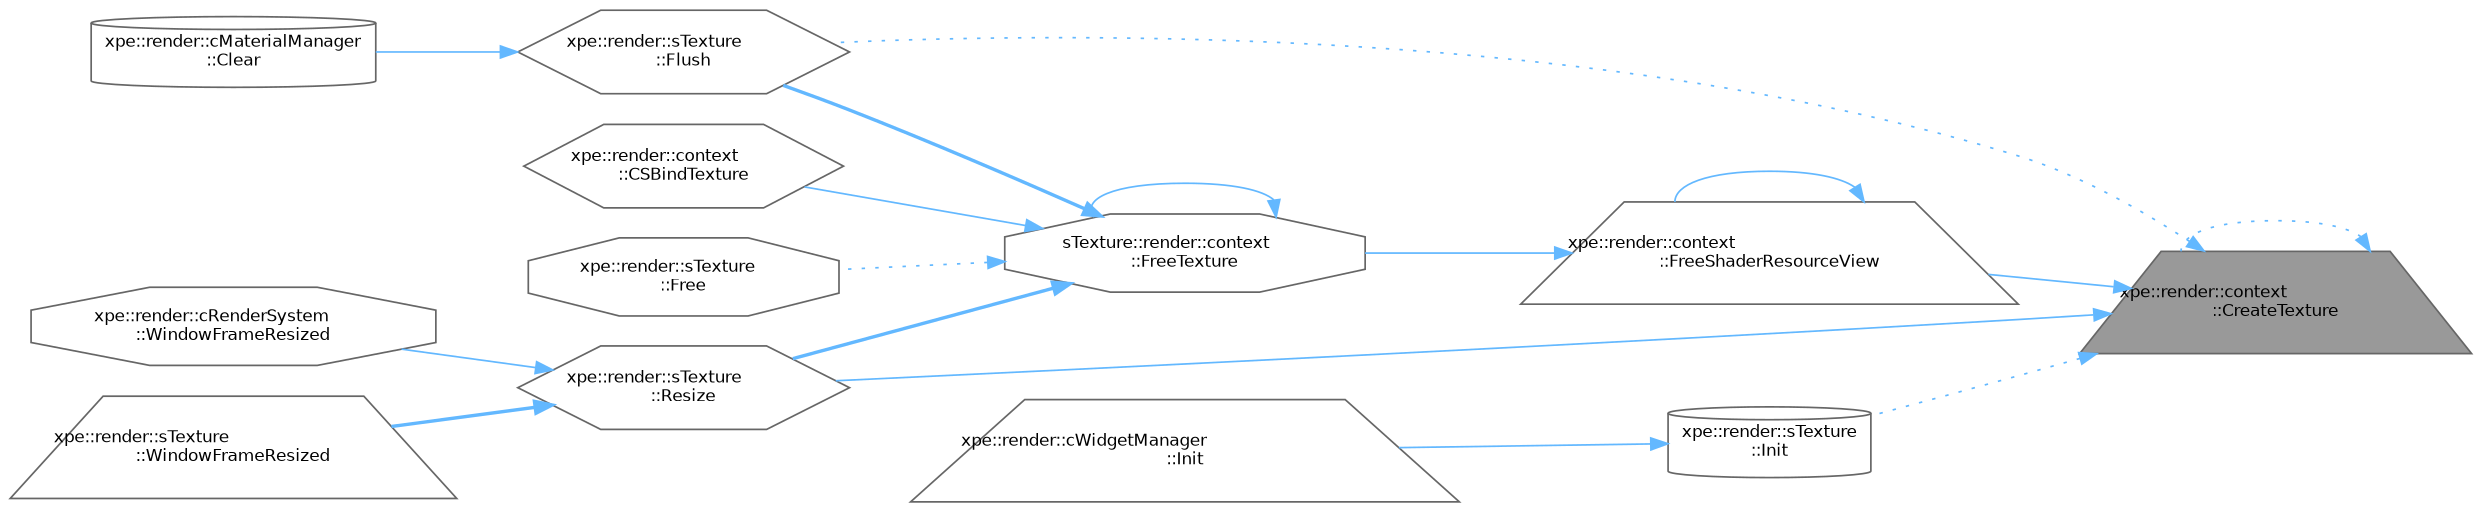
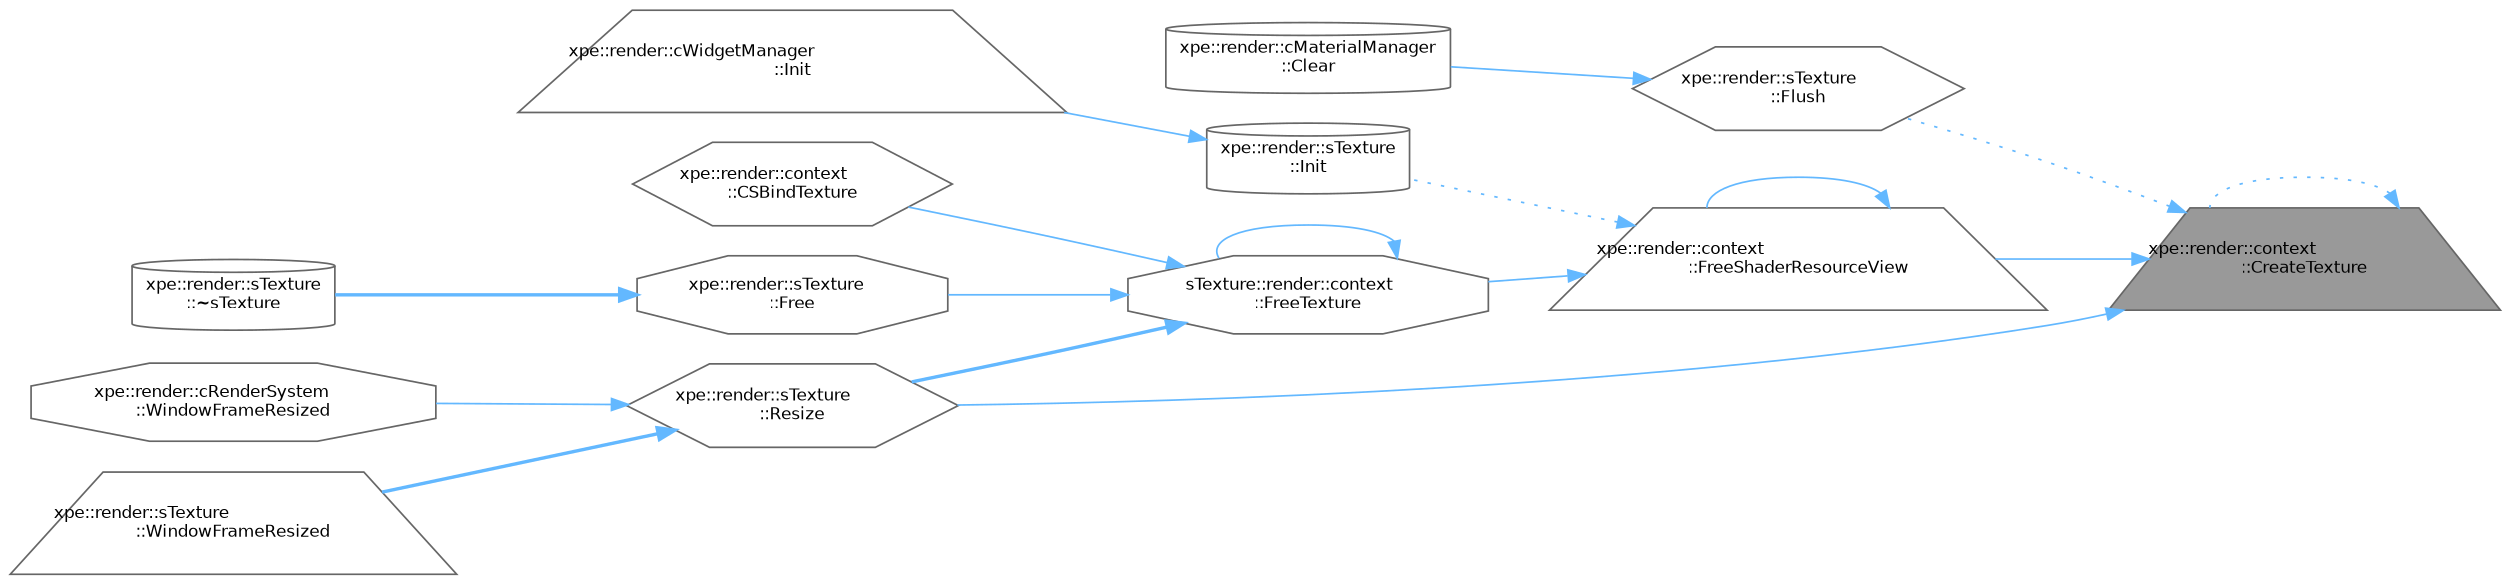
edge "xpe::render::sTexture ::Flush" -> "sTexture::render::context ::FreeTexture": removed
edge "xpe::render::sTexture ::Free" -> "sTexture::render::context ::FreeTexture": style dotted -> solid
node "xpe::render::sTexture ::~sTexture": added
edge "xpe::render::sTexture ::Init" -> "xpe::render::context ::CreateTexture": now "xpe::render::sTexture ::Init" -> "xpe::render::context ::FreeShaderResourceView"
